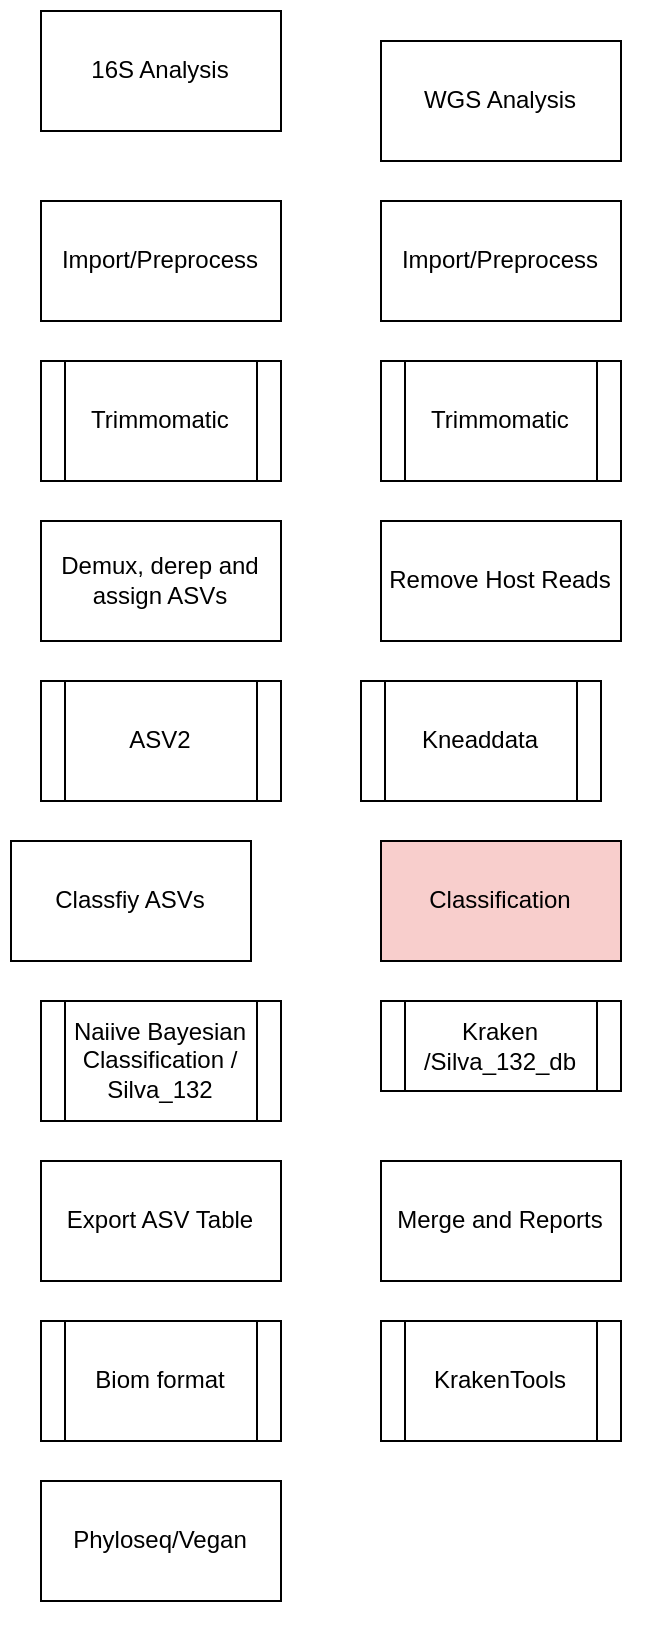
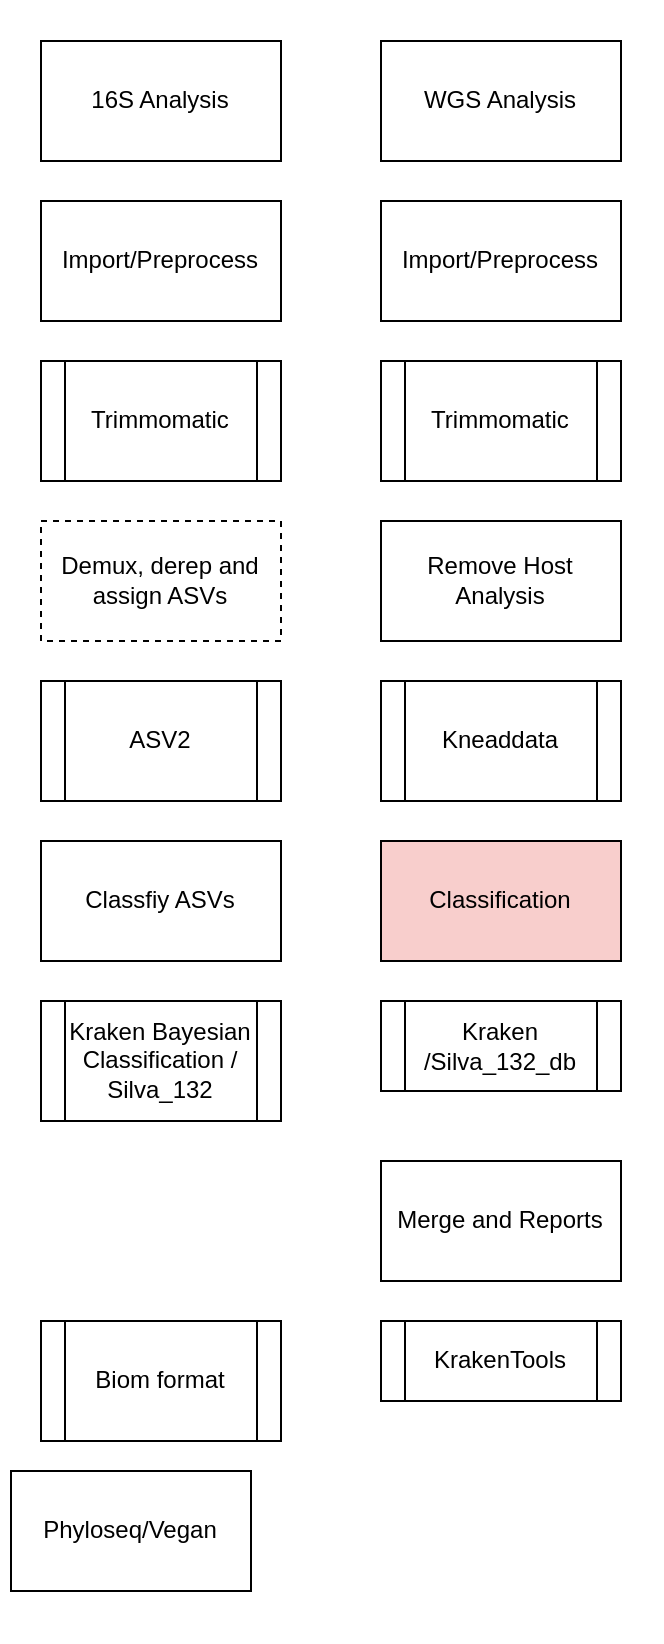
node "16S Analysis": moved (161, 71) -> (161, 101)
node "Demux, derep and assign ASVs": style solid -> dashed
node "Remove Host Reads": label "Remove Host Reads" -> "Remove Host Analysis"
node "Kneaddata": moved (481, 741) -> (501, 741)
node "Classfiy ASVs": moved (131, 901) -> (161, 901)
node "Naiive Bayesian Classification / Silva_132": label "Naiive Bayesian Classification / Silva_132" -> "Kraken Bayesian Classification / Silva_132"
node "Export ASV Table": removed
node "KrakenTools": size 240x120 -> 240x80
node "Phyloseq/Vegan": moved (161, 1541) -> (131, 1531)
